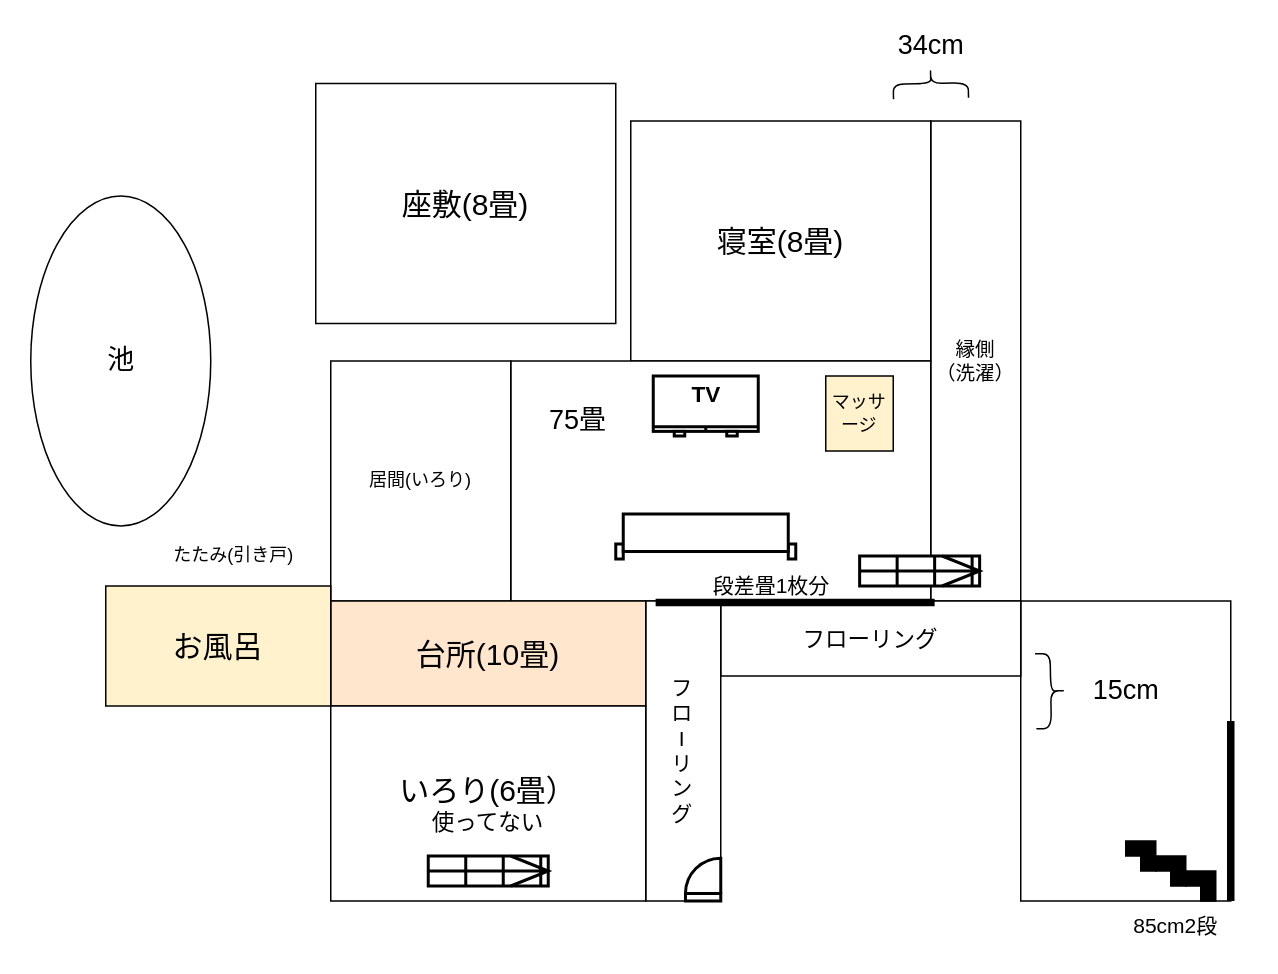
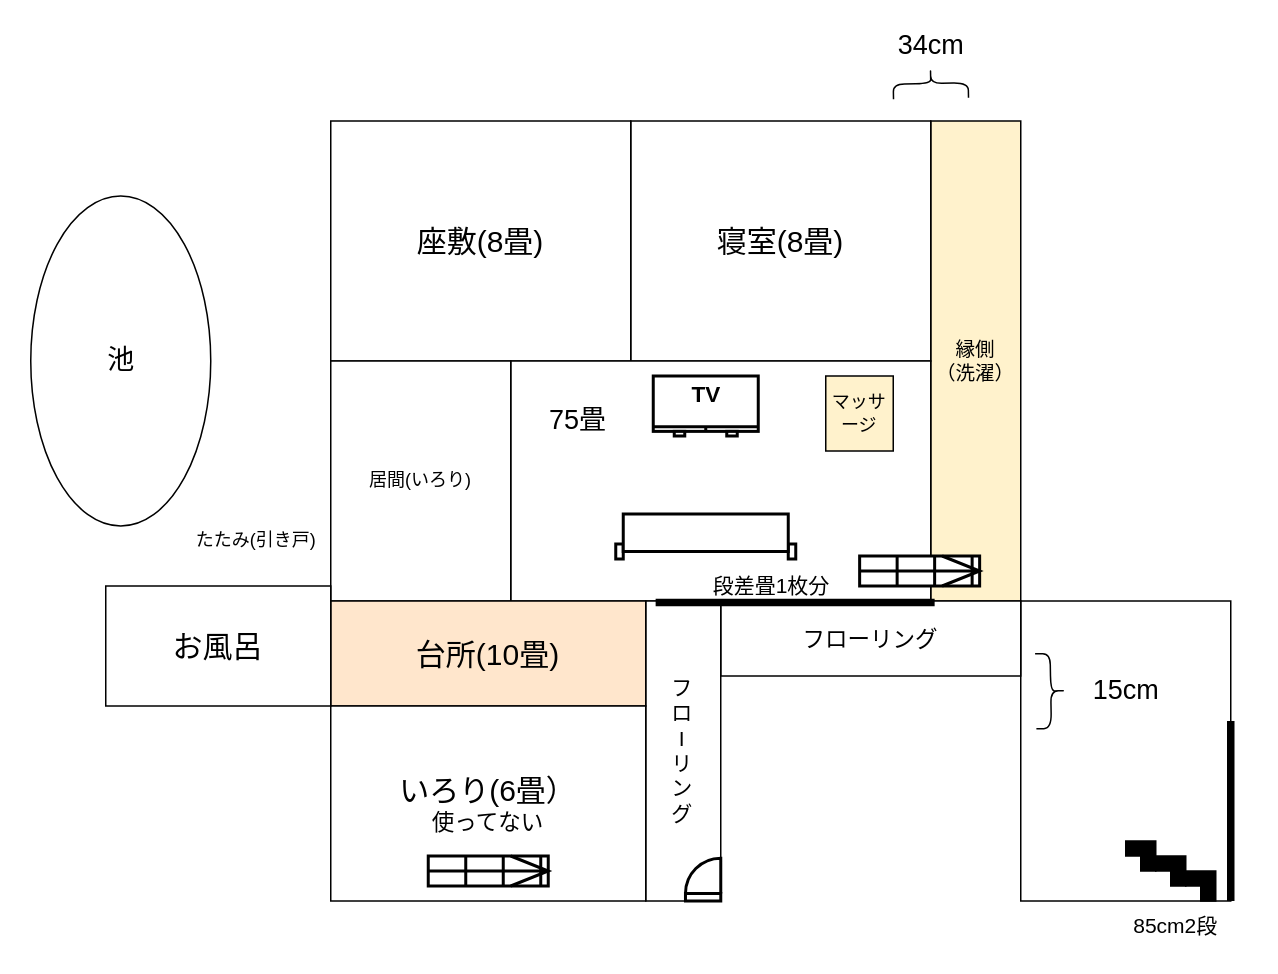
node "座敷(8畳)": moved (466, 203) -> (481, 241)
node "縁側 （洗濯）": fillcolor #ffffff -> #fff2cc
node "たたみ(引き戸)": moved (233, 556) -> (256, 541)
node "お風呂": fillcolor #fff2cc -> #ffffff
